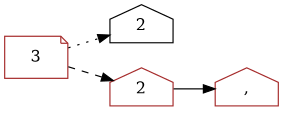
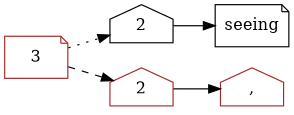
node "seeing": added
